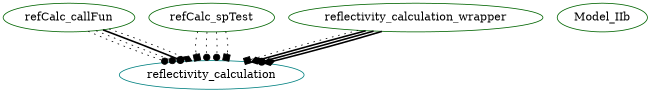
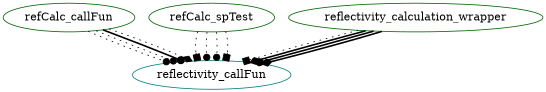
node "Model_IIb": removed
node "reflectivity_calculation": label "reflectivity_calculation" -> "reflectivity_callFun"
